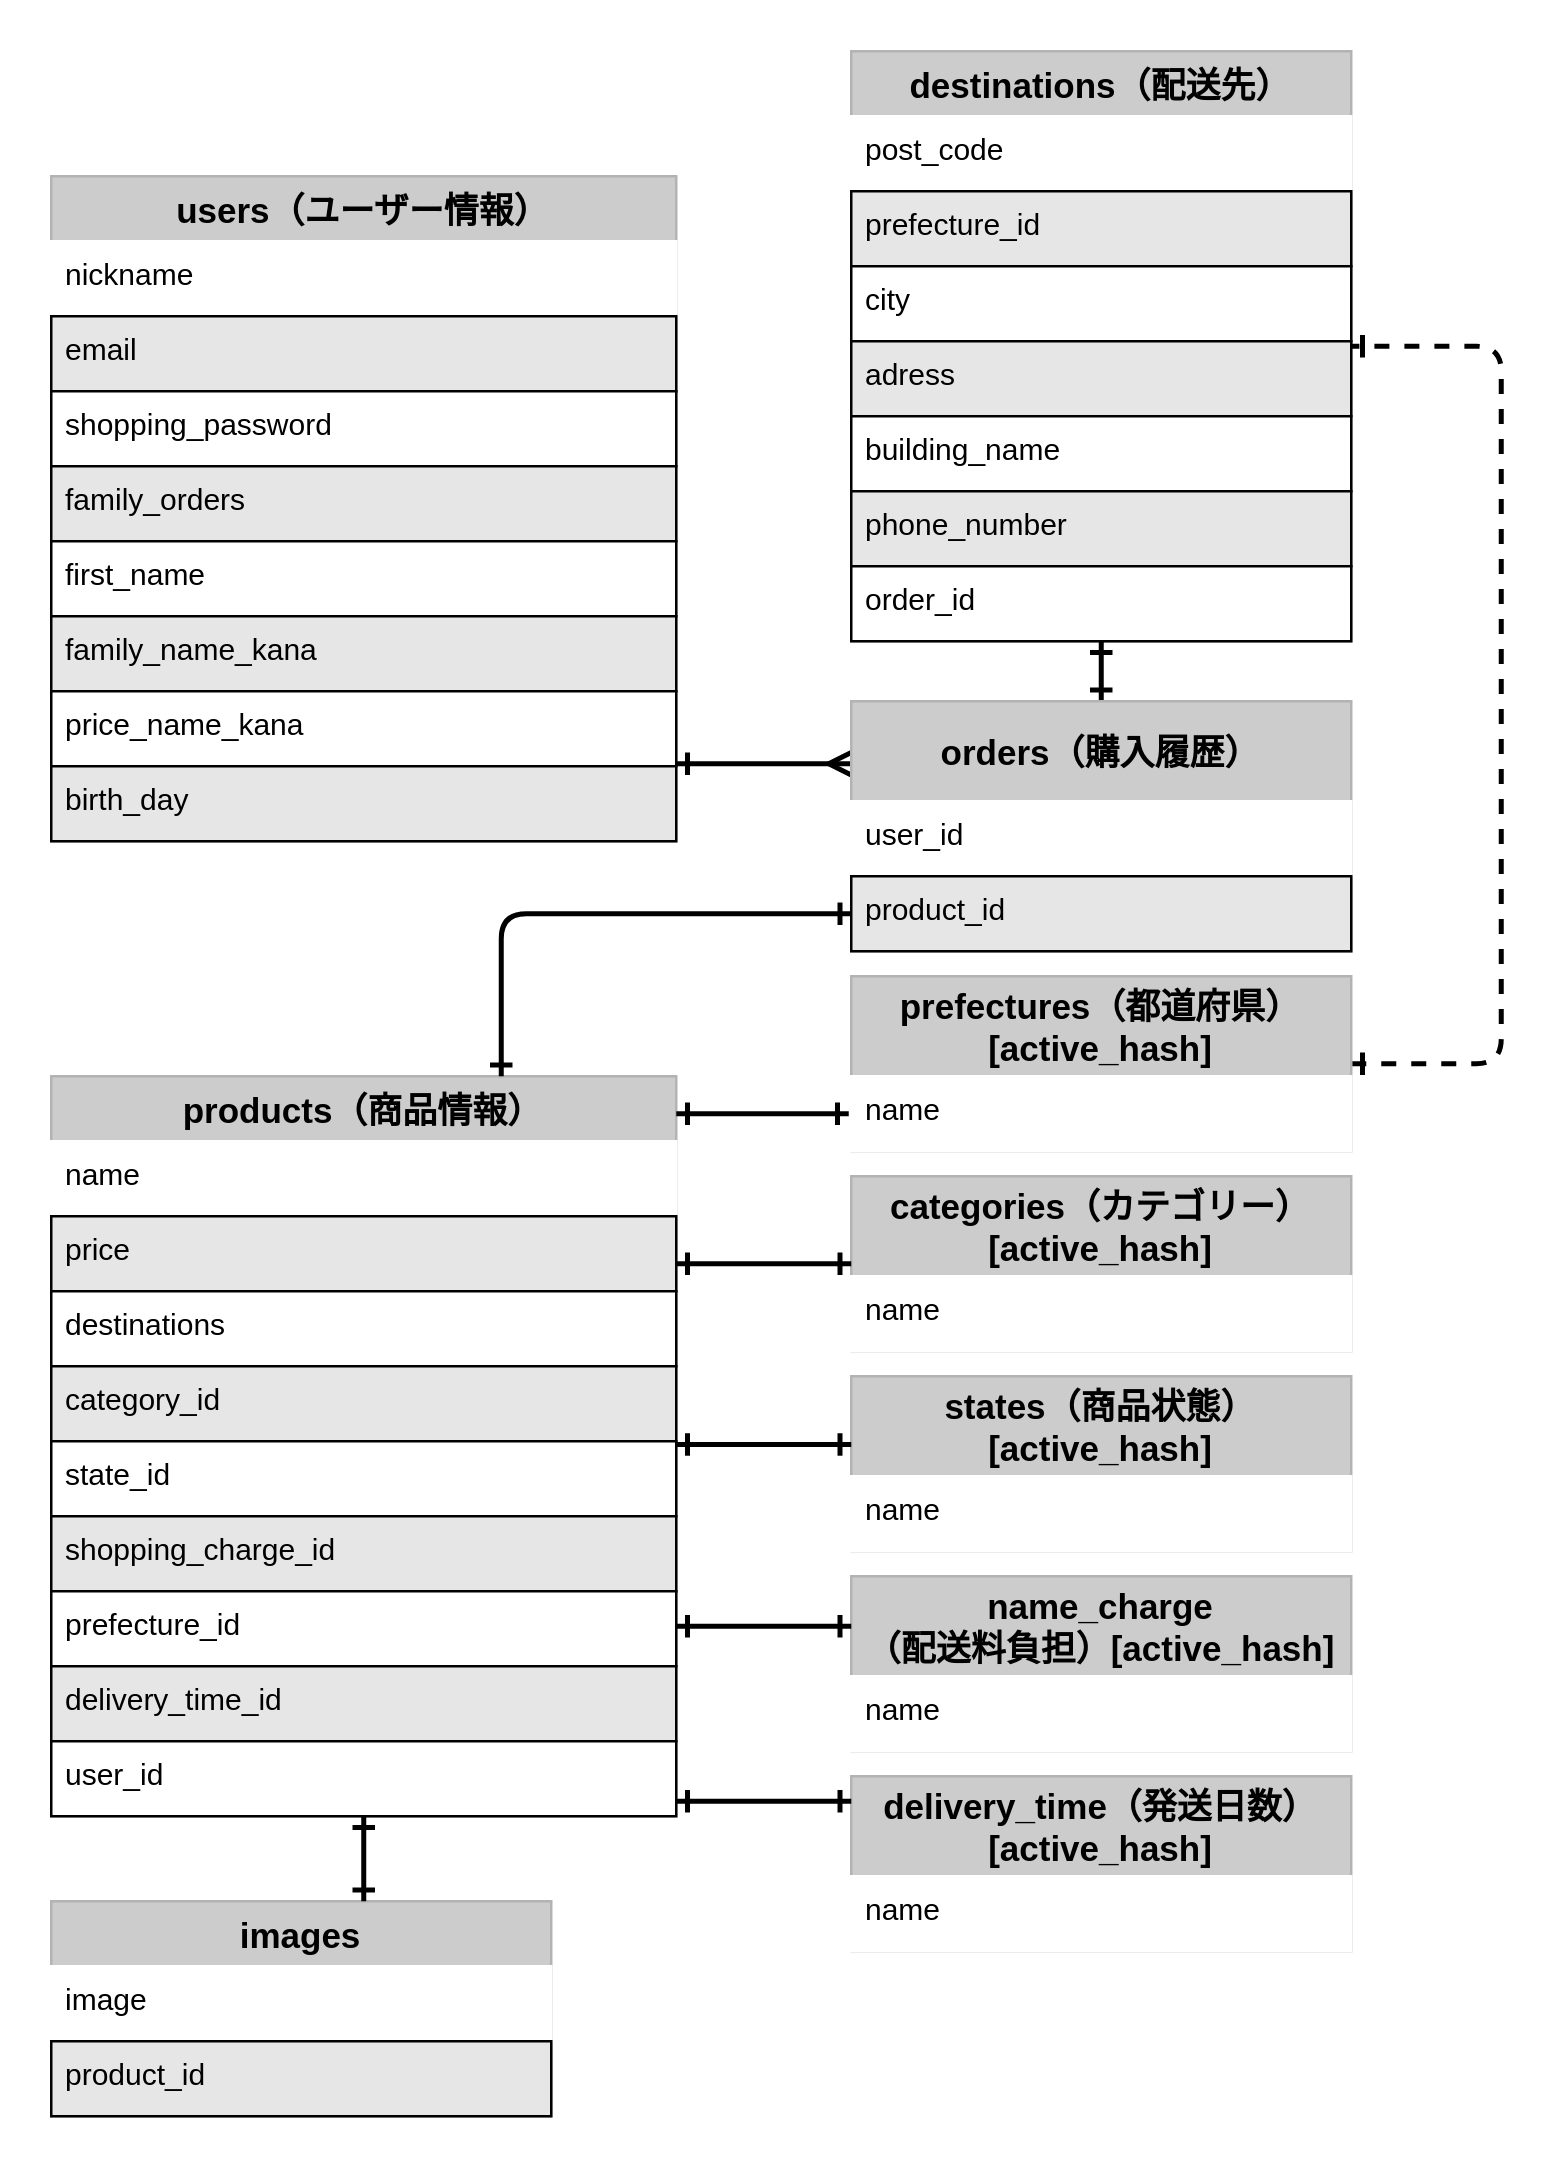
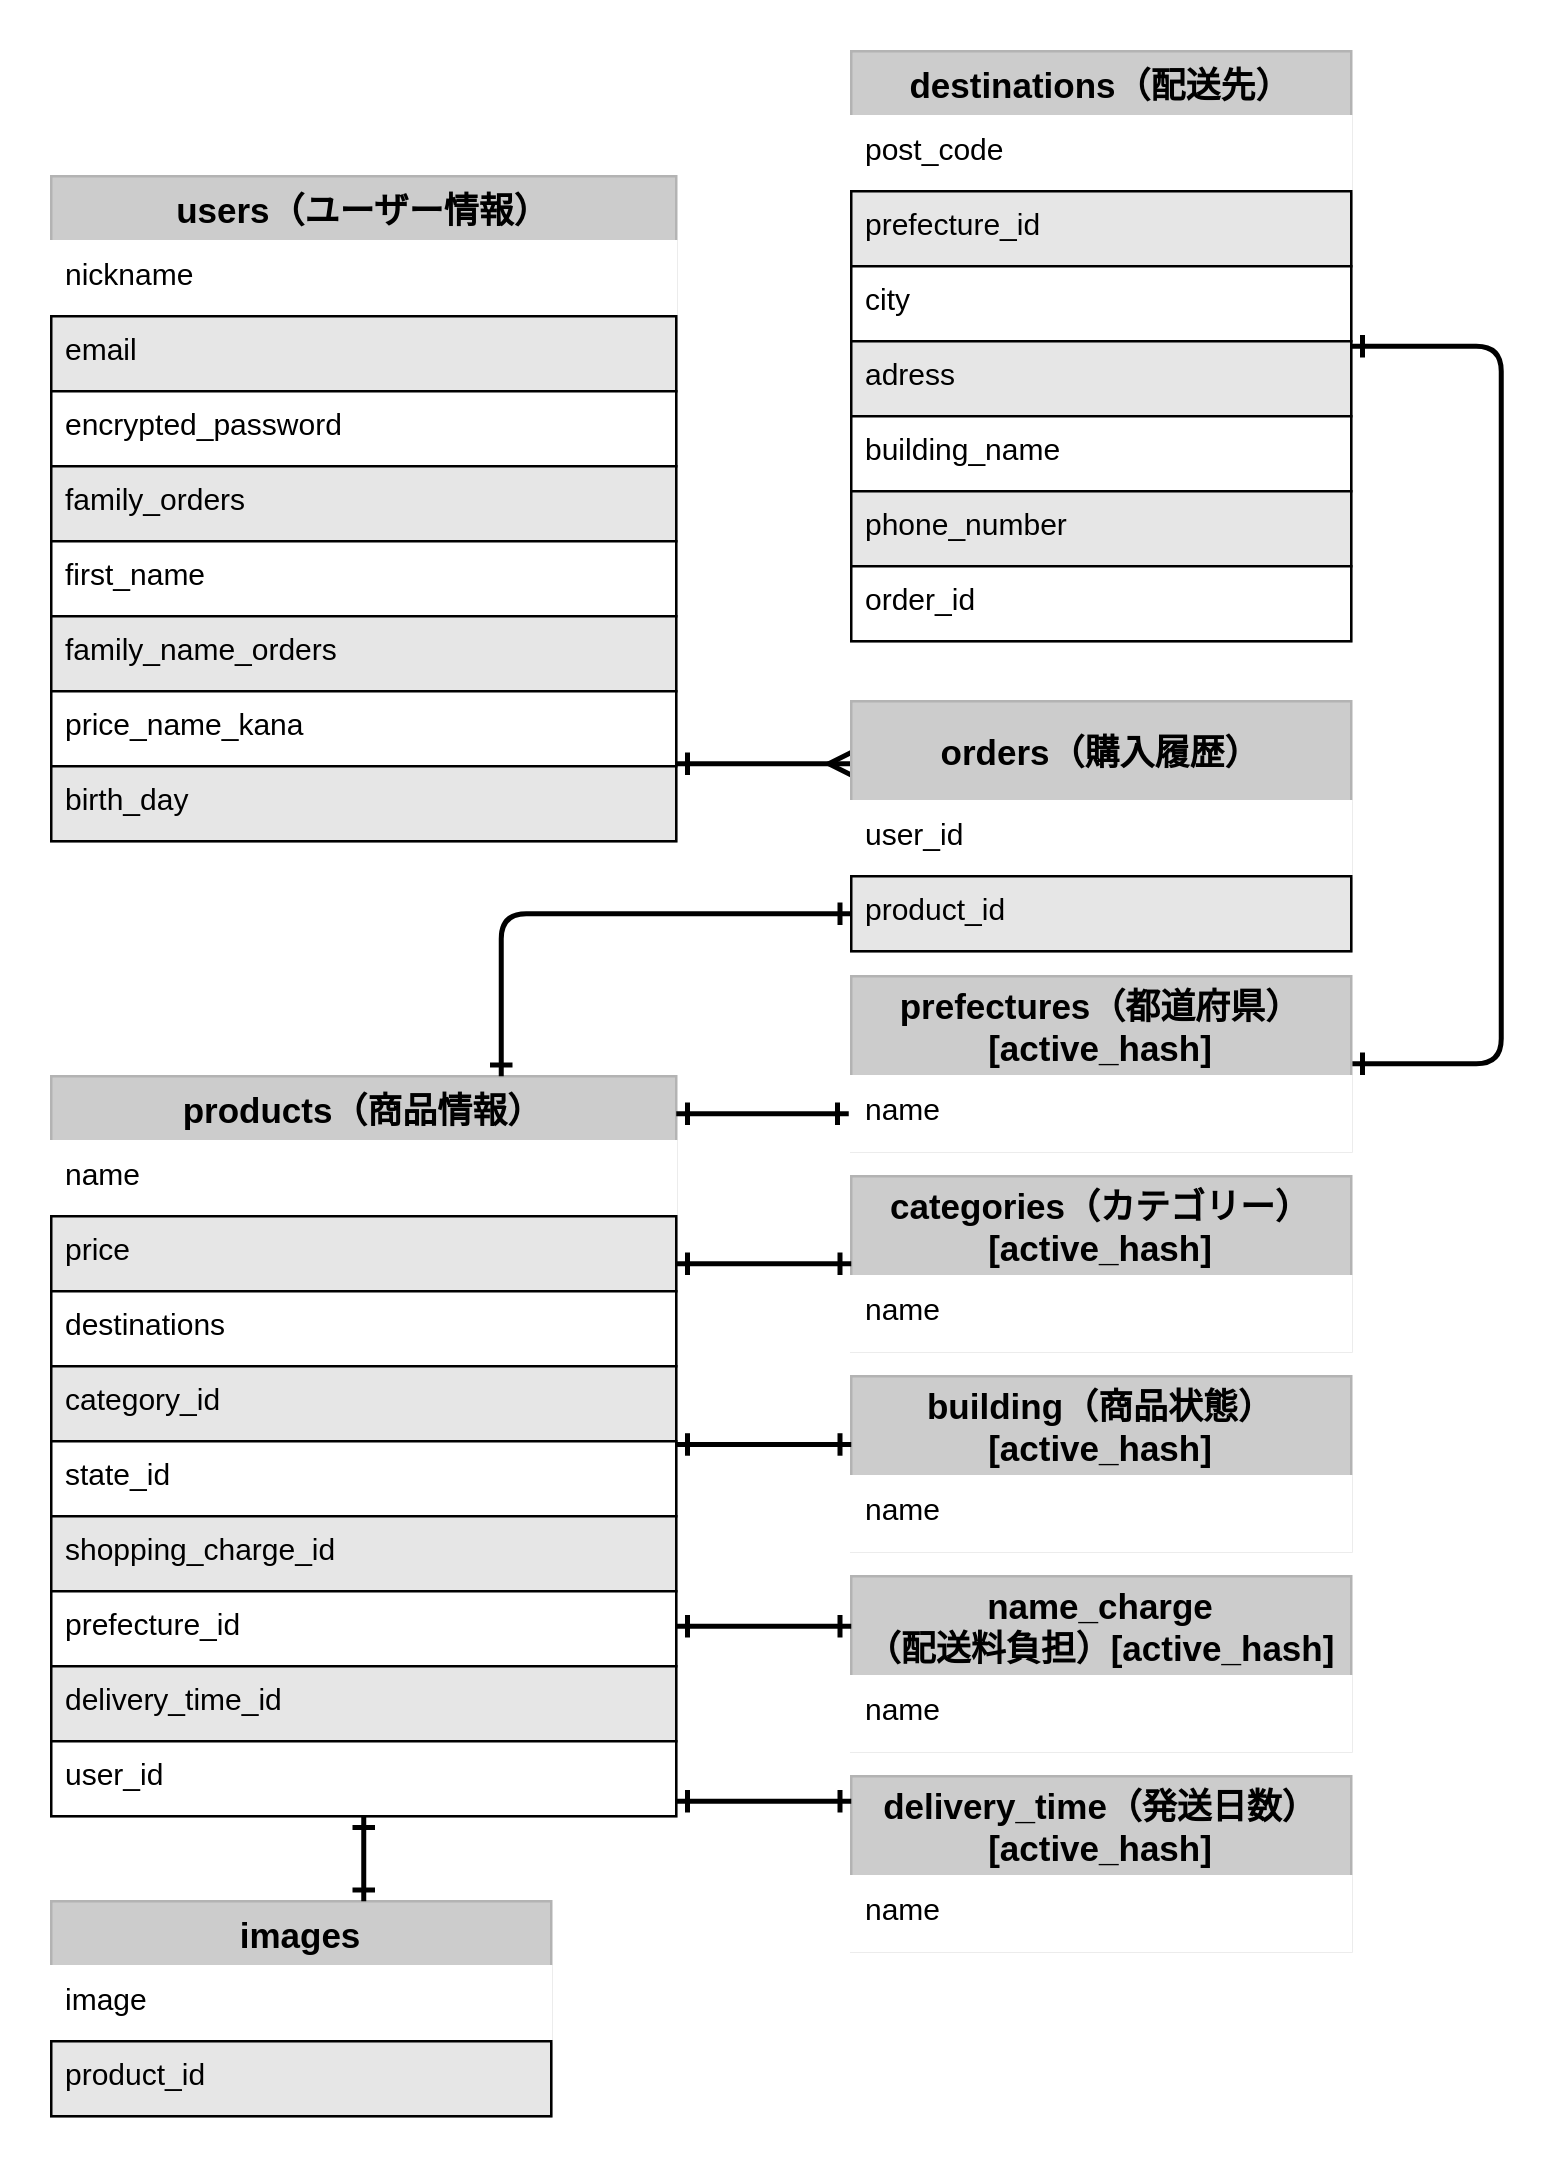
node "shopping_password": label "shopping_password" -> "encrypted_password"
node "family_name_kana": label "family_name_kana" -> "family_name_orders"
edge "destinations（配送先）" -- "orders（購入履歴）": removed
edge "destinations（配送先）" -- "prefectures（都道府県） [active_hash]": style dashed -> solid
node "states（商品状態） [active_hash]": label "states（商品状態） [active_hash]" -> "building（商品状態） [active_hash]"
